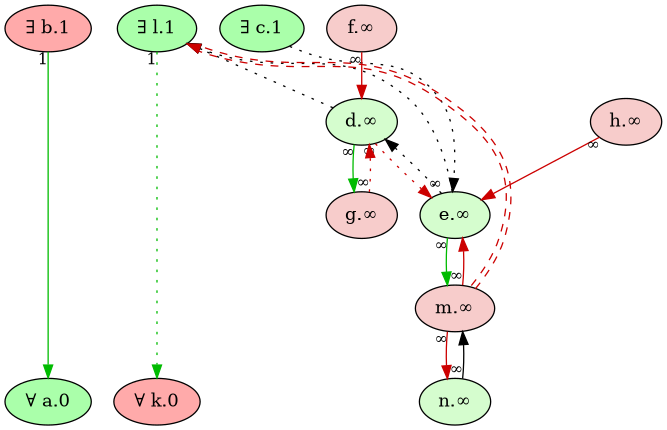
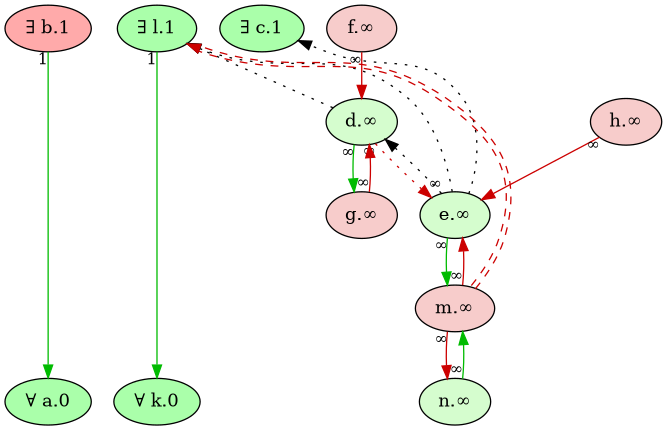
edge "∃ c.1" -> "e.∞": reversed
edge "g.∞" -> "d.∞": style dotted -> solid
edge "∃ l.1" -> "∀ k.0": style dotted -> solid
edge "n.∞" -> "m.∞": color black -> #00bb00
node "∀ k.0": fillcolor #ffaaaa -> #aaffaa
